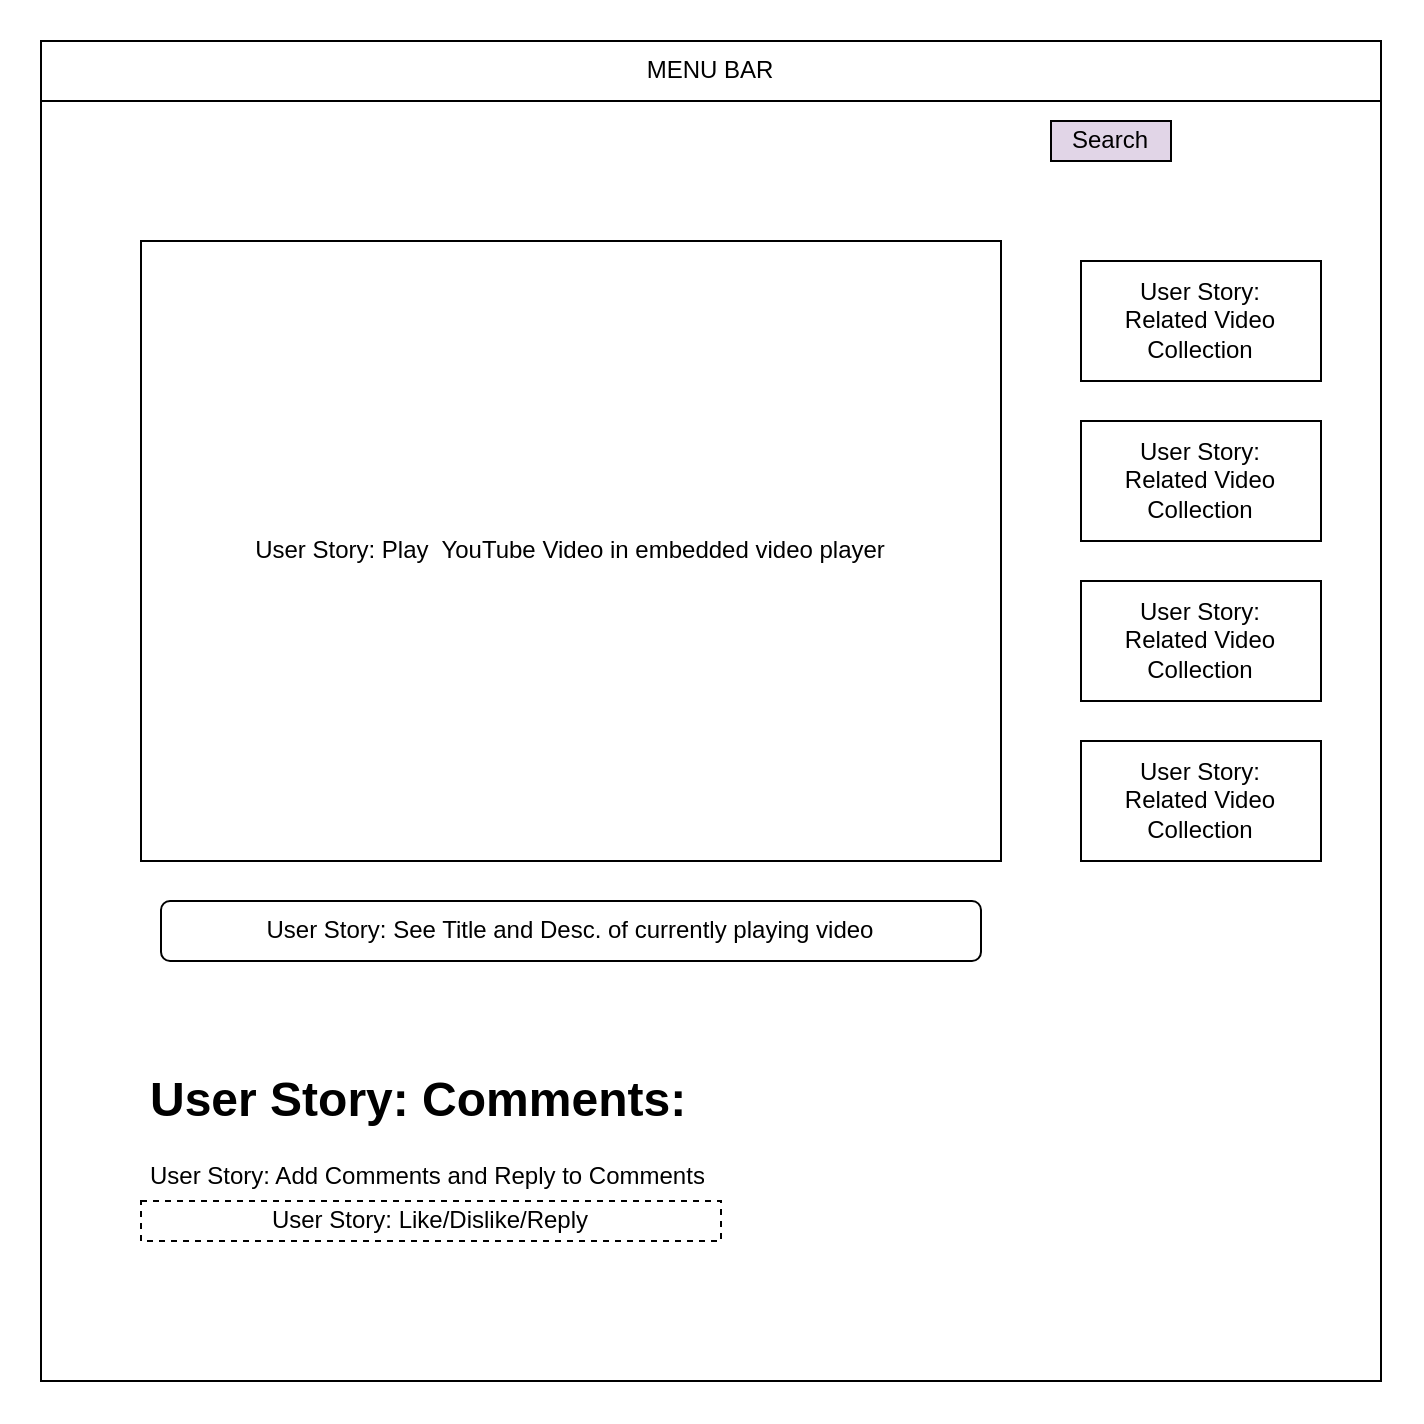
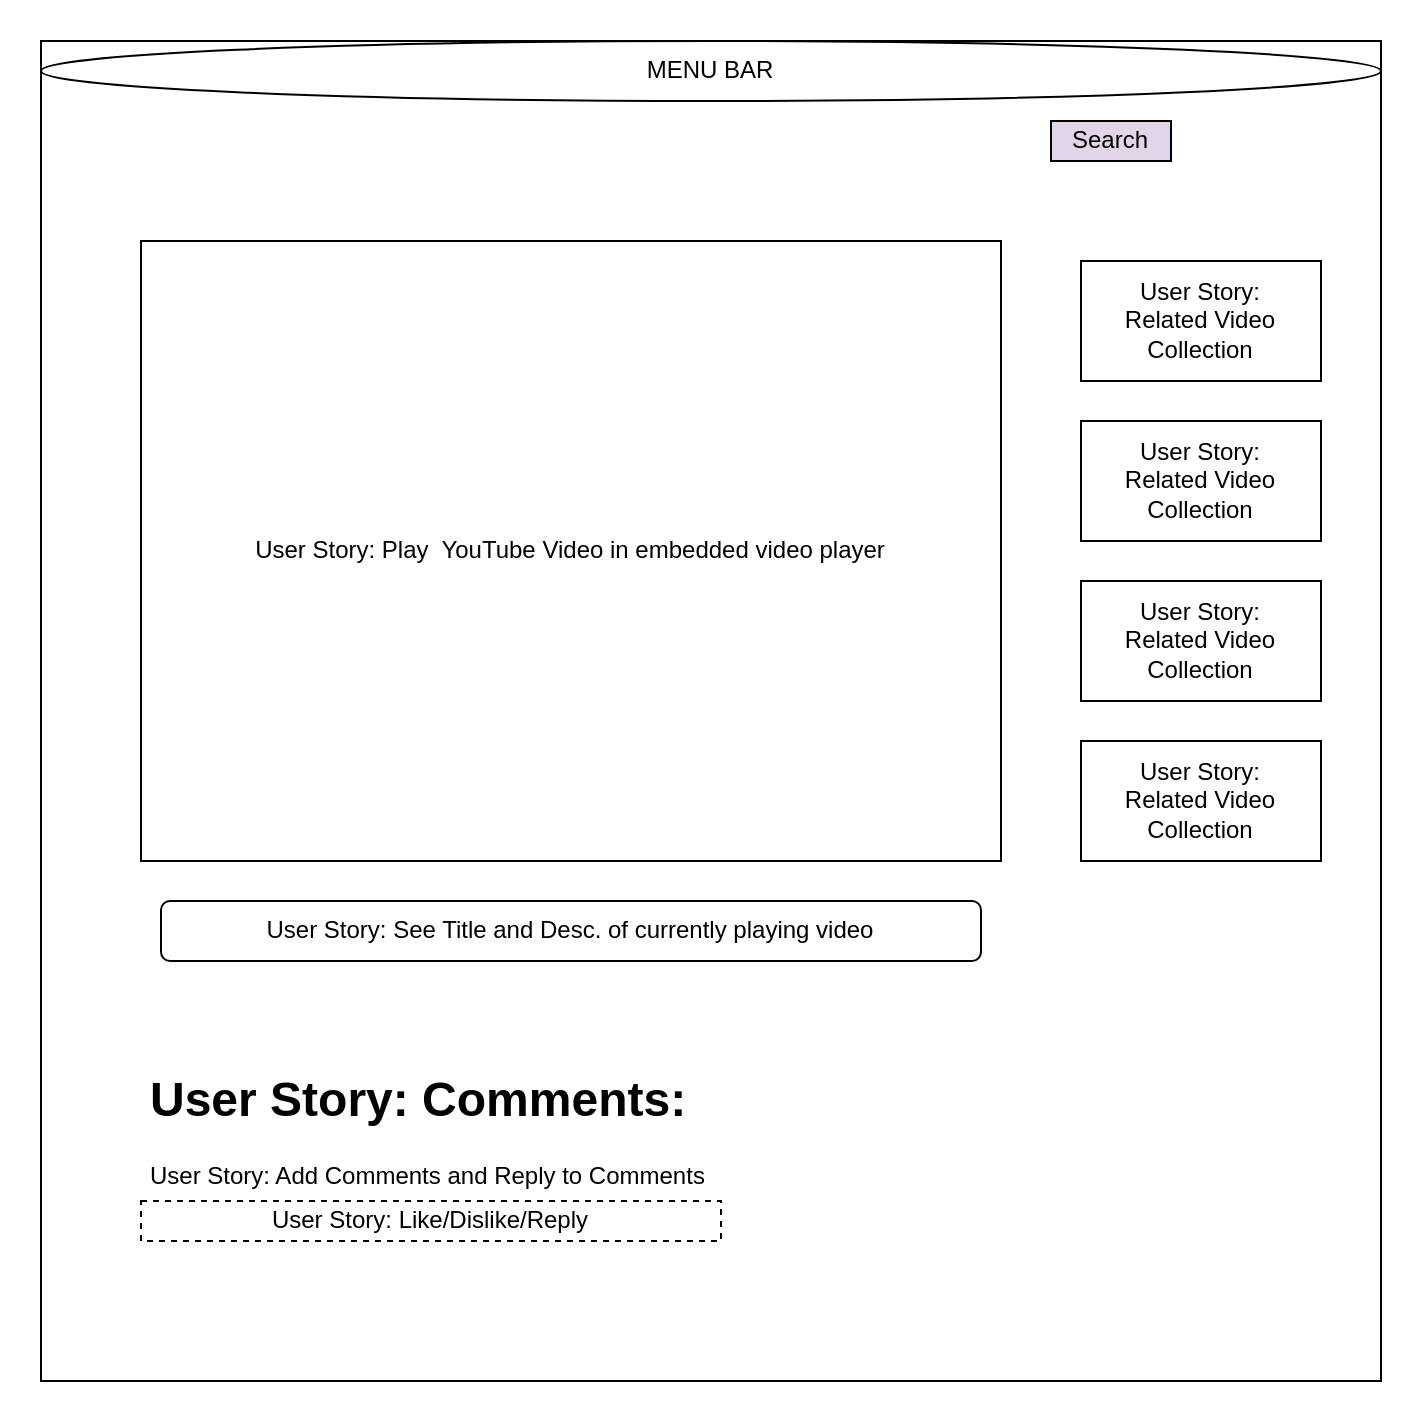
node "MENU BAR": shape rectangle -> ellipse
